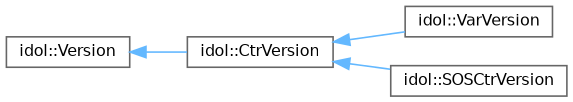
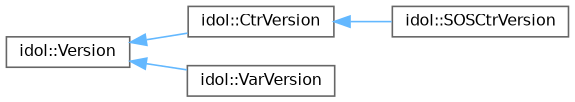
edge "idol::VarVersion" -> "idol::CtrVersion": now "idol::VarVersion" -> "idol::Version"
